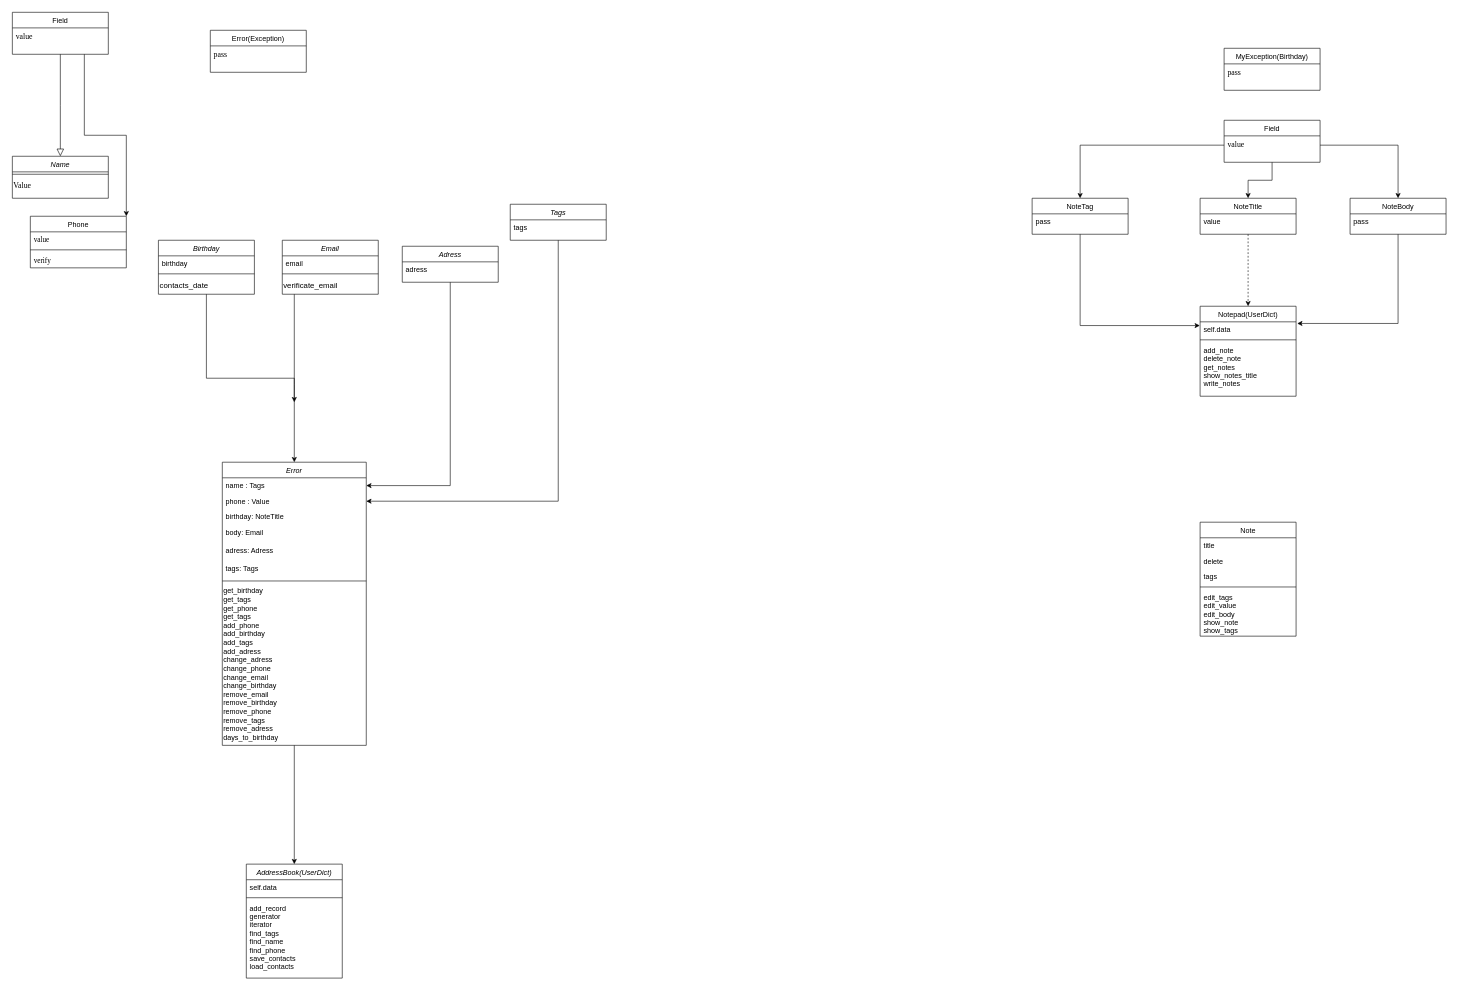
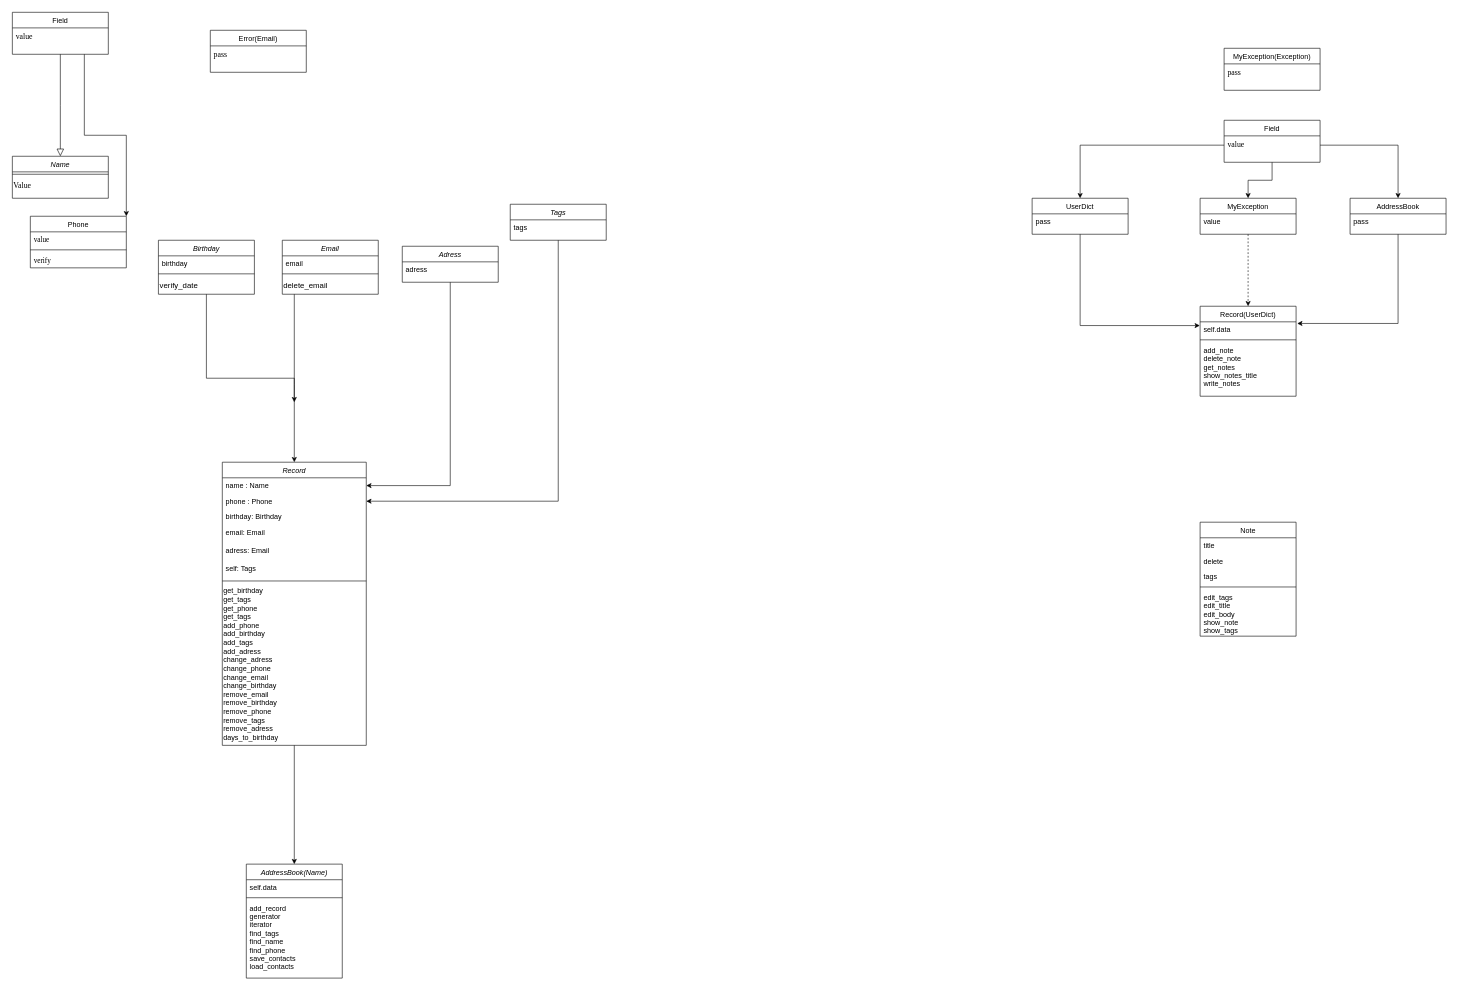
node "Error(Exception)": label "Error(Exception)" -> "Error(Email)"
node "MyException(Birthday)": label "MyException(Birthday)" -> "MyException(Exception)"
node "NoteTag": label "NoteTag" -> "UserDict"
node "NoteTitle": label "NoteTitle" -> "MyException"
node "NoteBody": label "NoteBody" -> "AddressBook"
node "contacts_date": label "contacts_date" -> "verify_date"
node "verificate_email": label "verificate_email" -> "delete_email"
node "Notepad(UserDict)": label "Notepad(UserDict)" -> "Record(UserDict)"
node "Error": label "Error" -> "Record"
node "name : Tags": label "name : Tags" -> "name : Name"
node "phone : Value": label "phone : Value" -> "phone : Phone"
node "birthday: NoteTitle": label "birthday: NoteTitle" -> "birthday: Birthday"
node "body: Email": label "body: Email" -> "email: Email"
node "adress: Adress": label "adress: Adress" -> "adress: Email"
node "tags: Tags": label "tags: Tags" -> "self: Tags"
node "edit_tags edit_value edit_body show_note show_tags": label "edit_tags edit_value edit_body show_note show_tags" -> "edit_tags edit_title edit_body show_note show_tags"
node "AddressBook(UserDict)": label "AddressBook(UserDict)" -> "AddressBook(Name)"
